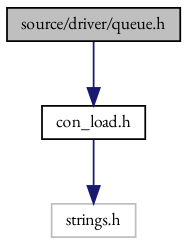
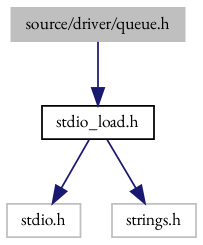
node "source/driver/queue.h": color black -> grey75
node "con_load.h": label "con_load.h" -> "stdio_load.h"
node "stdio.h": added
